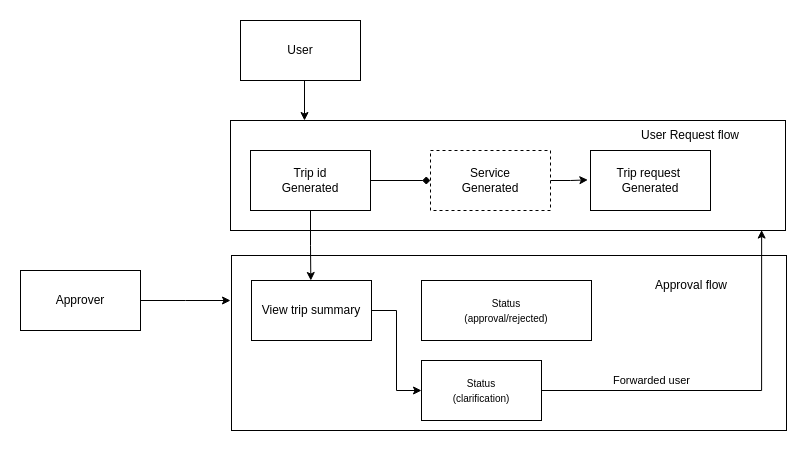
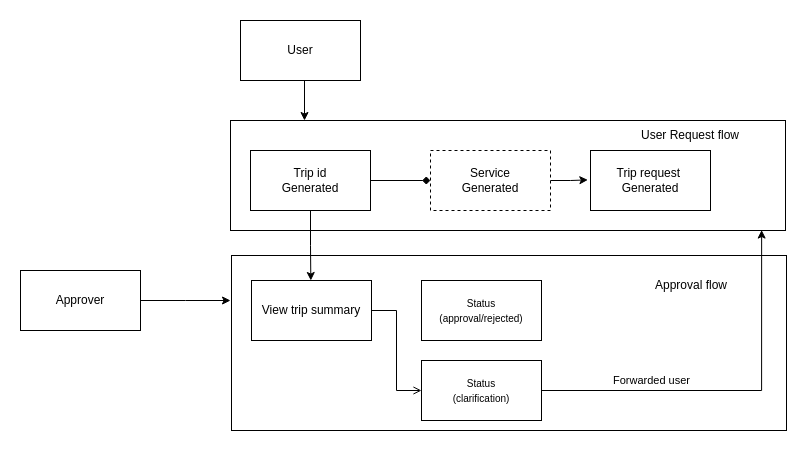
node "Status (approval/rejected)": size 170x60 -> 120x60
edge "View trip summary" -> "Status (clarification)": arrowhead classic -> open
